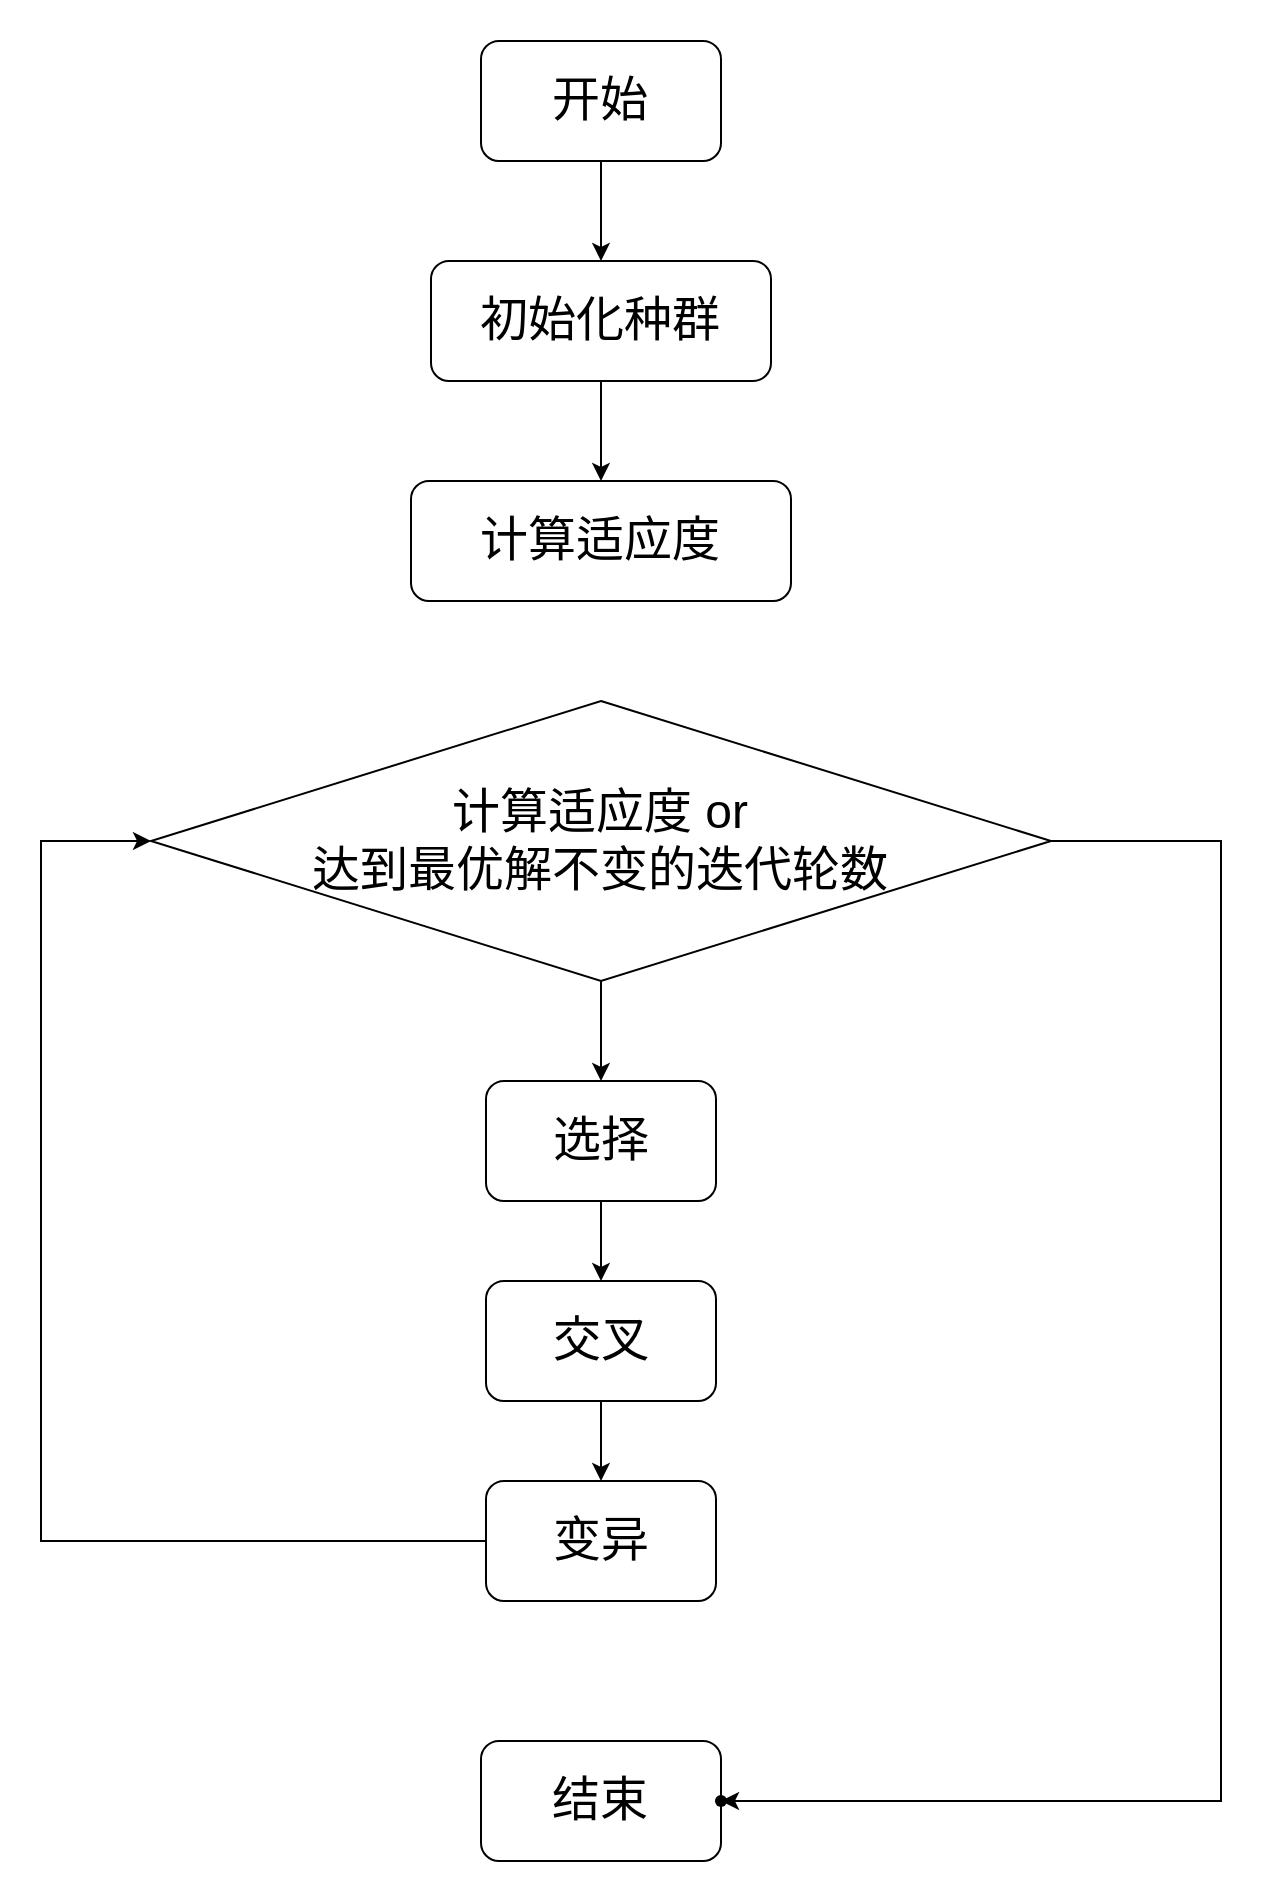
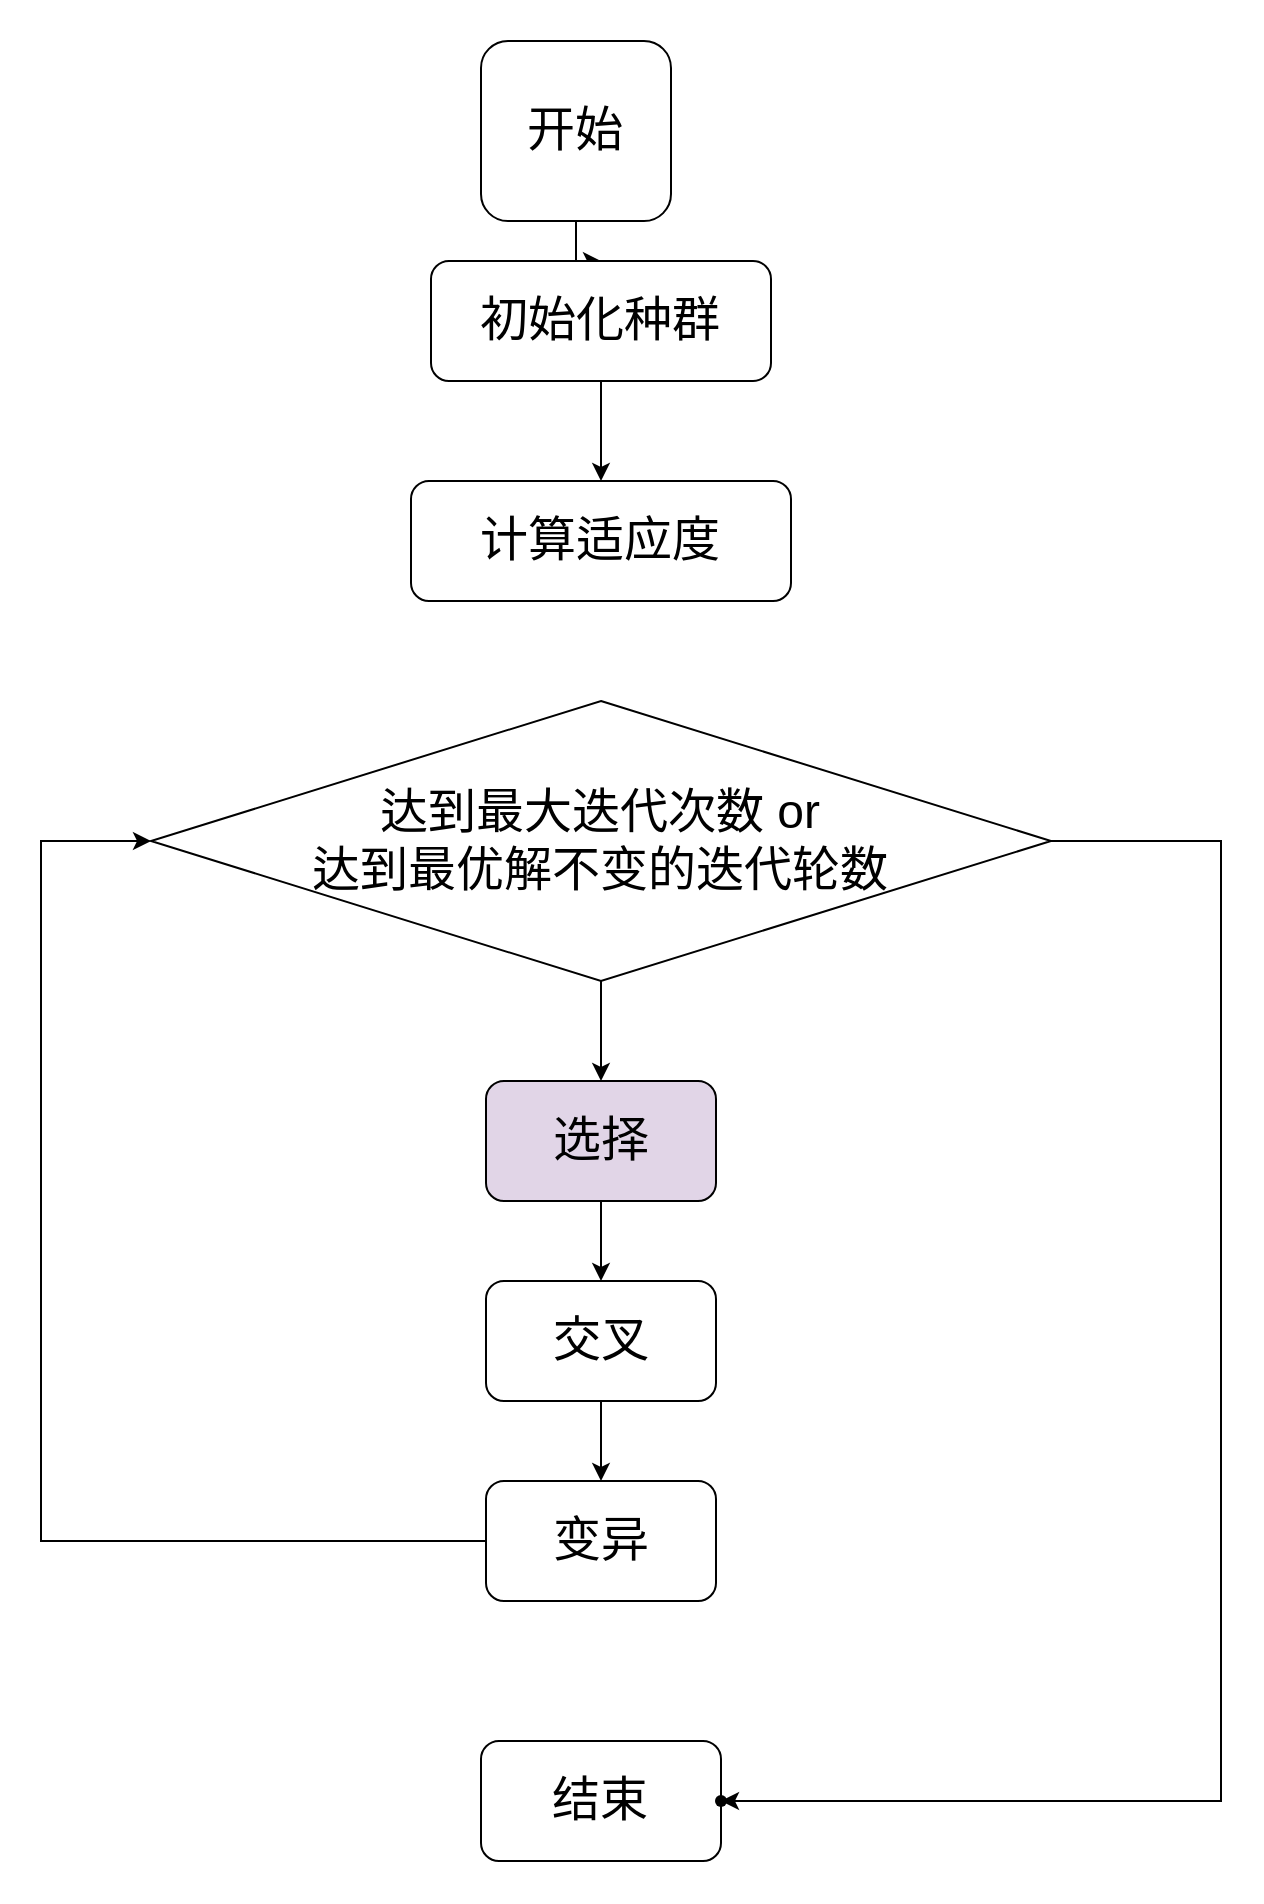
node "开始": size 240x120 -> 190x180
node "计算适应度 or 达到最优解不变的迭代轮数": label "计算适应度 or 达到最优解不变的迭代轮数" -> "达到最大迭代次数 or 达到最优解不变的迭代轮数"
node "选择": fillcolor #ffffff -> #e1d5e7
